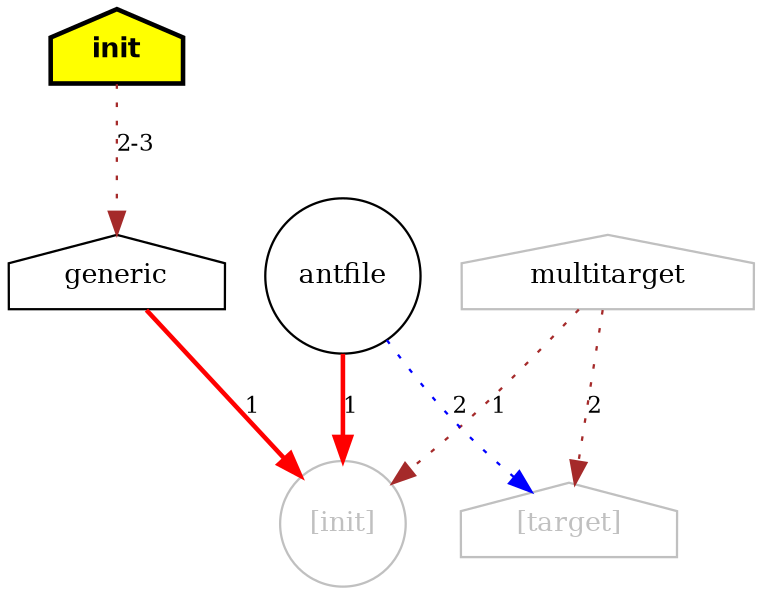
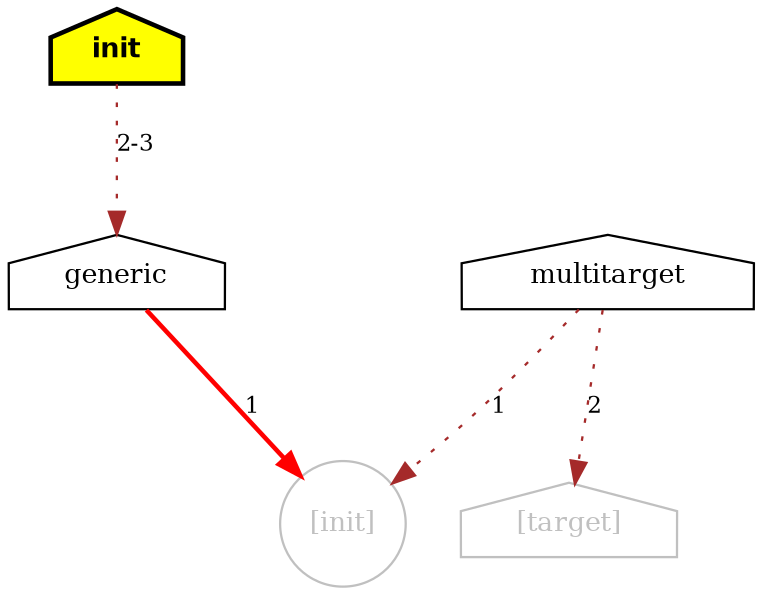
node "antfile": removed
node "multitarget": color gray -> black
